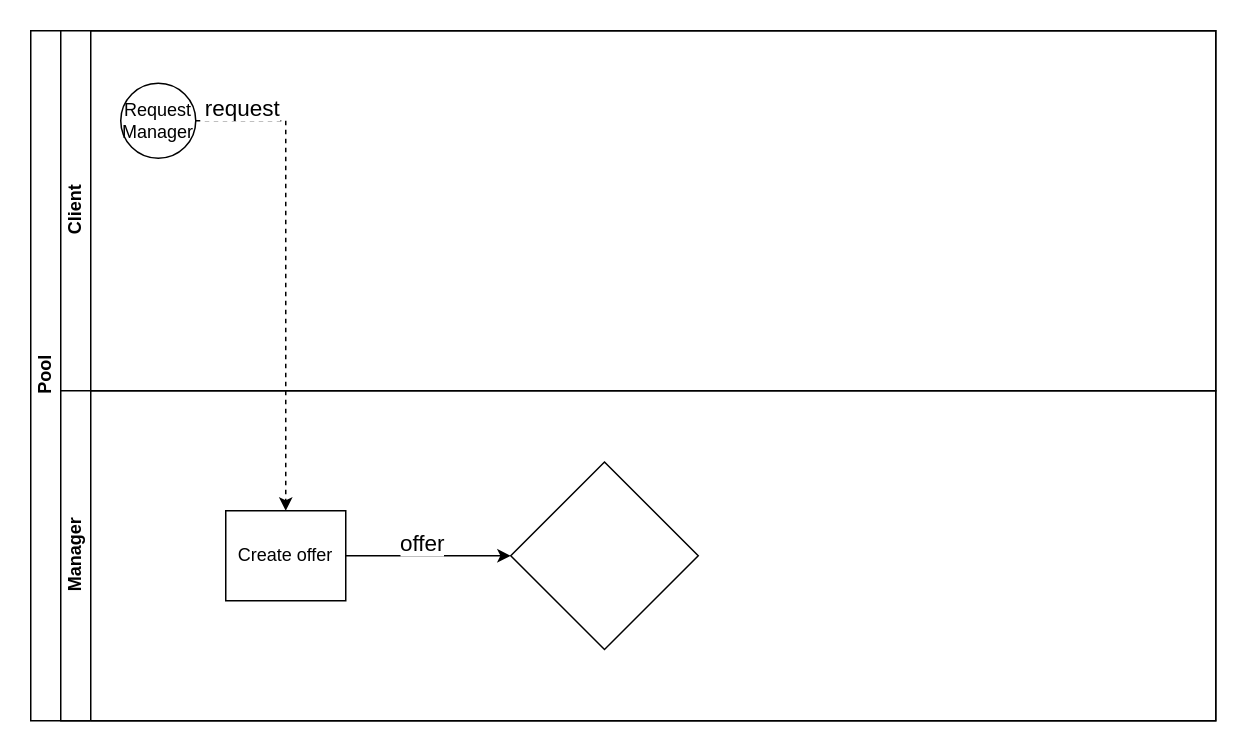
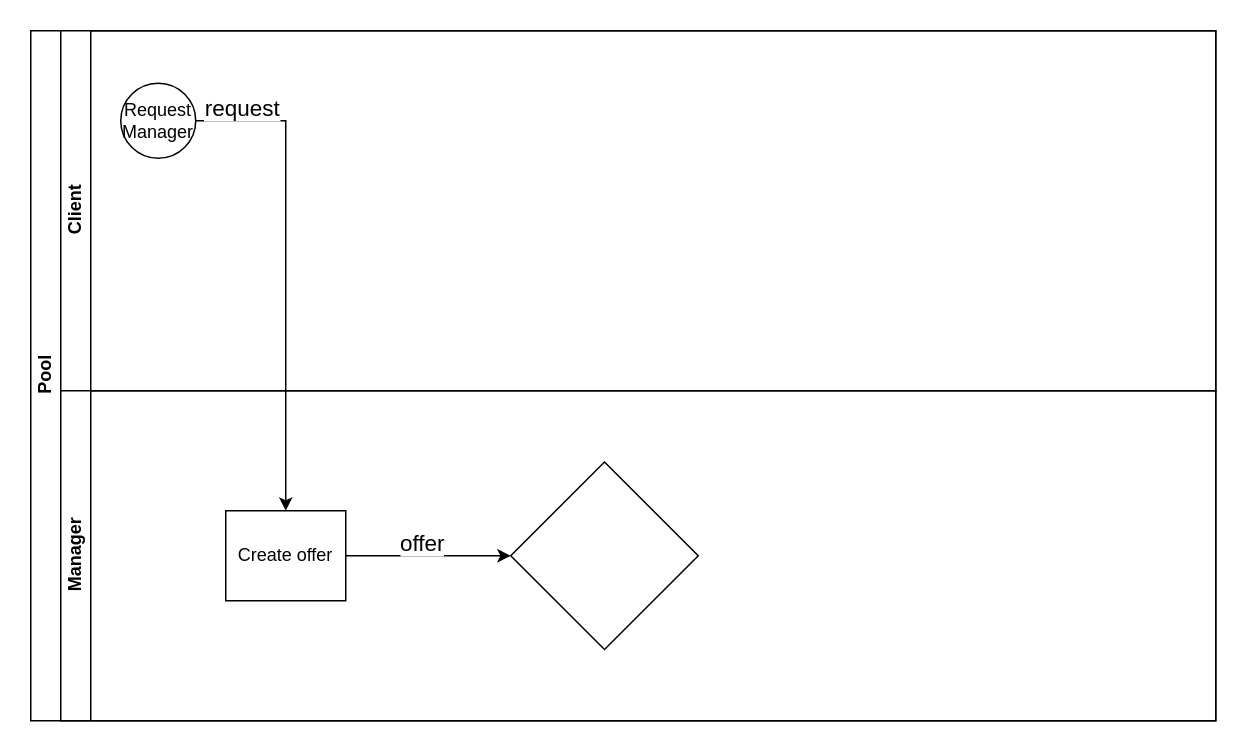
edge "Request Manager" -> "Create offer": style dashed -> solid
